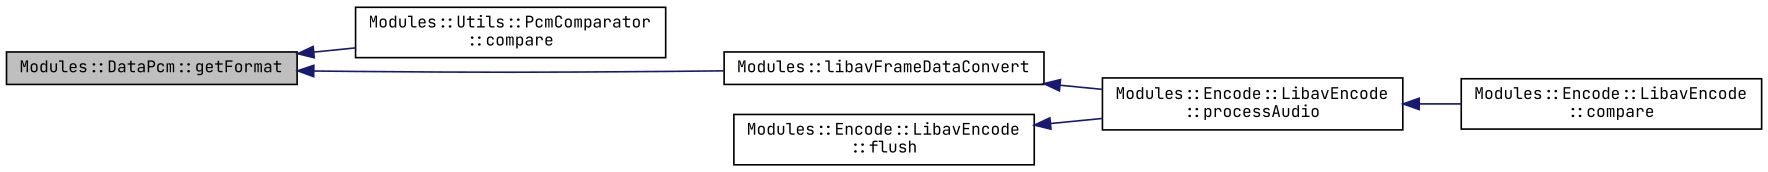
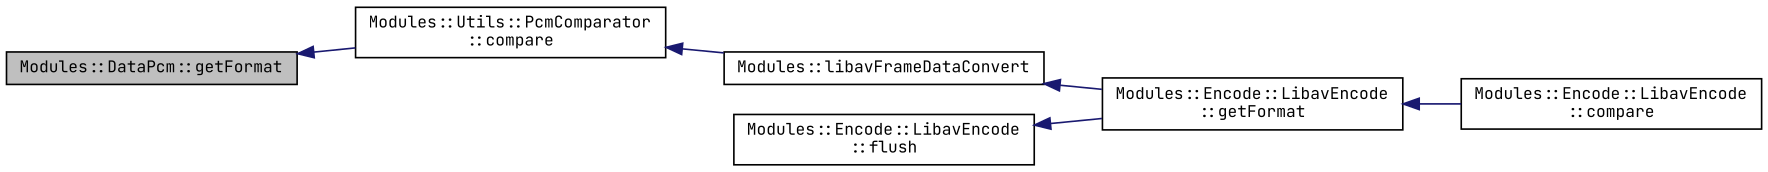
edge "Modules::libavFrameDataConvert" -> "Modules::DataPcm::getFormat": now "Modules::libavFrameDataConvert" -> "Modules::Utils::PcmComparator ::compare"
node "Modules::Encode::LibavEncode ::processAudio": label "Modules::Encode::LibavEncode ::processAudio" -> "Modules::Encode::LibavEncode ::getFormat"
